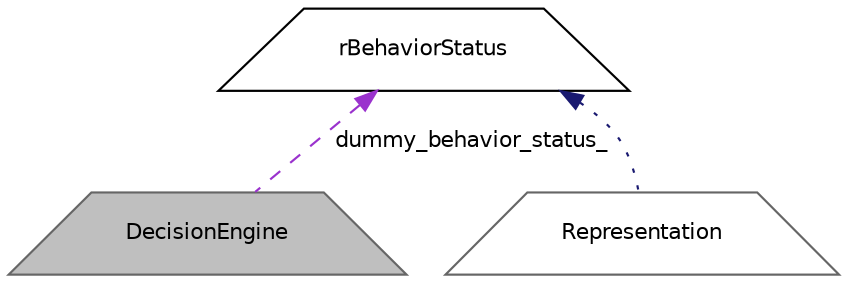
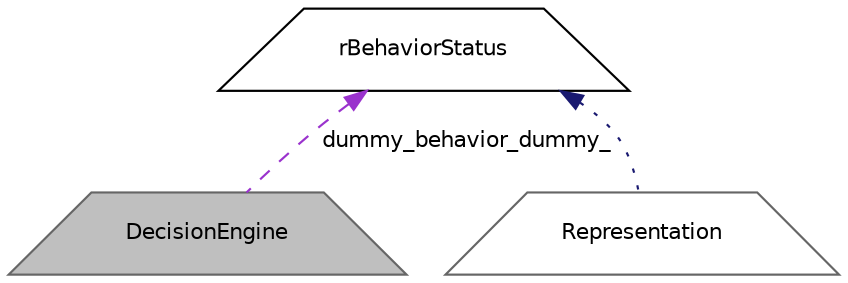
edge "DecisionEngine" -> "rBehaviorStatus": label " dummy_behavior_status_" -> " dummy_behavior_dummy_"
